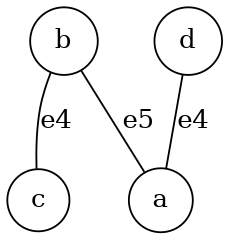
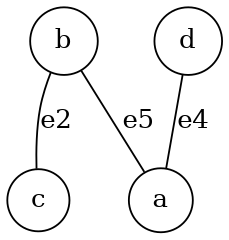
edge "b" -- "c": label "e4" -> "e2"
